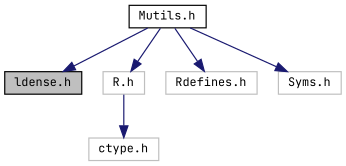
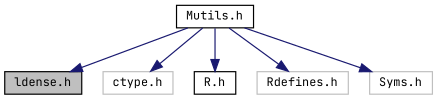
node "R.h": color grey75 -> black
edge "R.h" -> "ctype.h": now "Mutils.h" -> "ctype.h"
